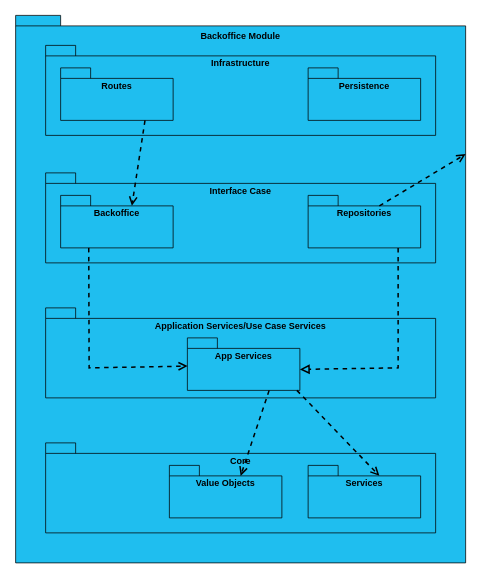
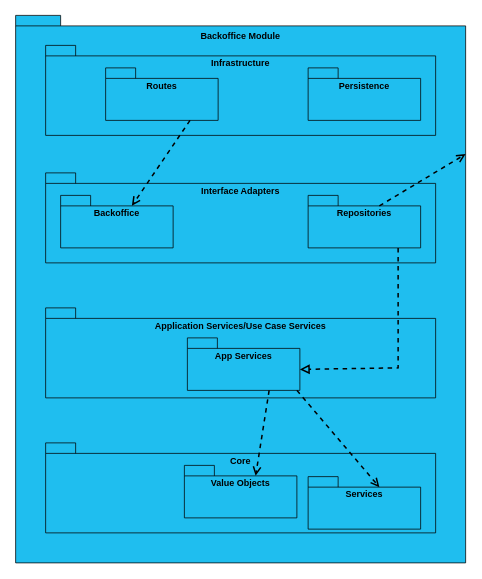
node "Routes": moved (117, 94) -> (162, 94)
node "Interface Case": label "Interface Case" -> "Interface Adapters"
edge "Backoffice" -> "App Services": removed
node "Value Objects": moved (225, 492) -> (240, 492)
node "Services": moved (364, 492) -> (364, 503)
